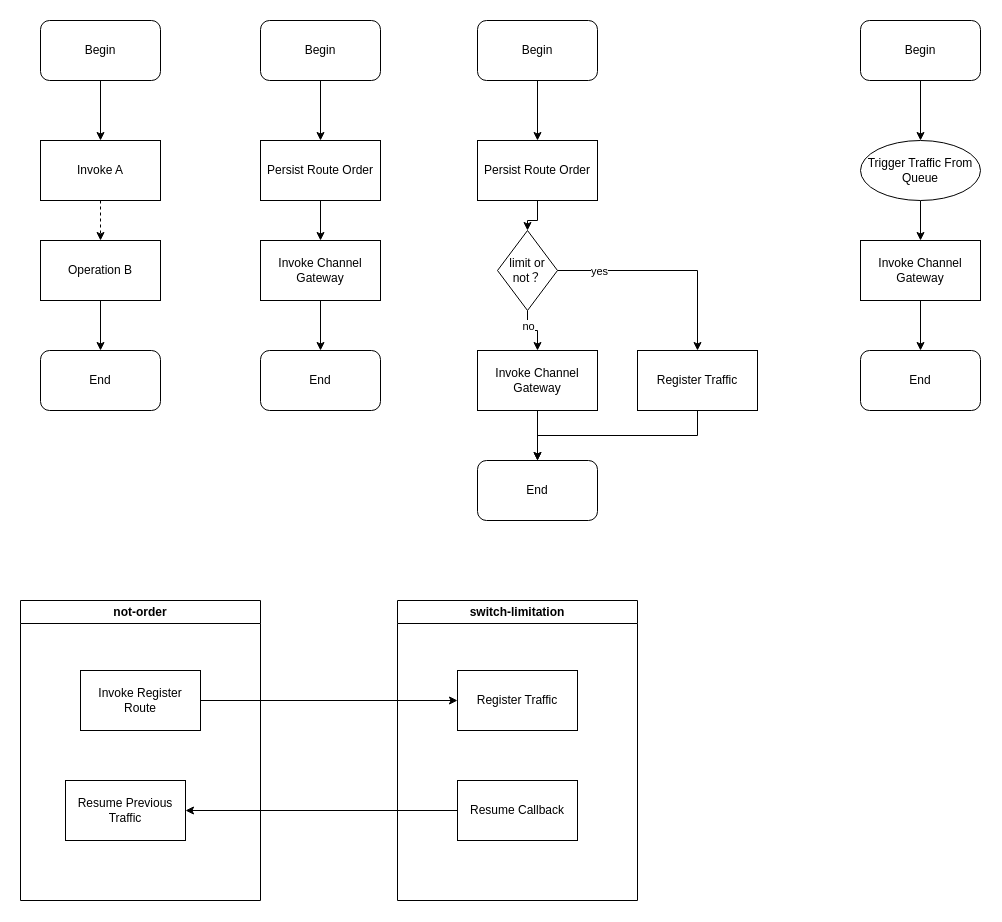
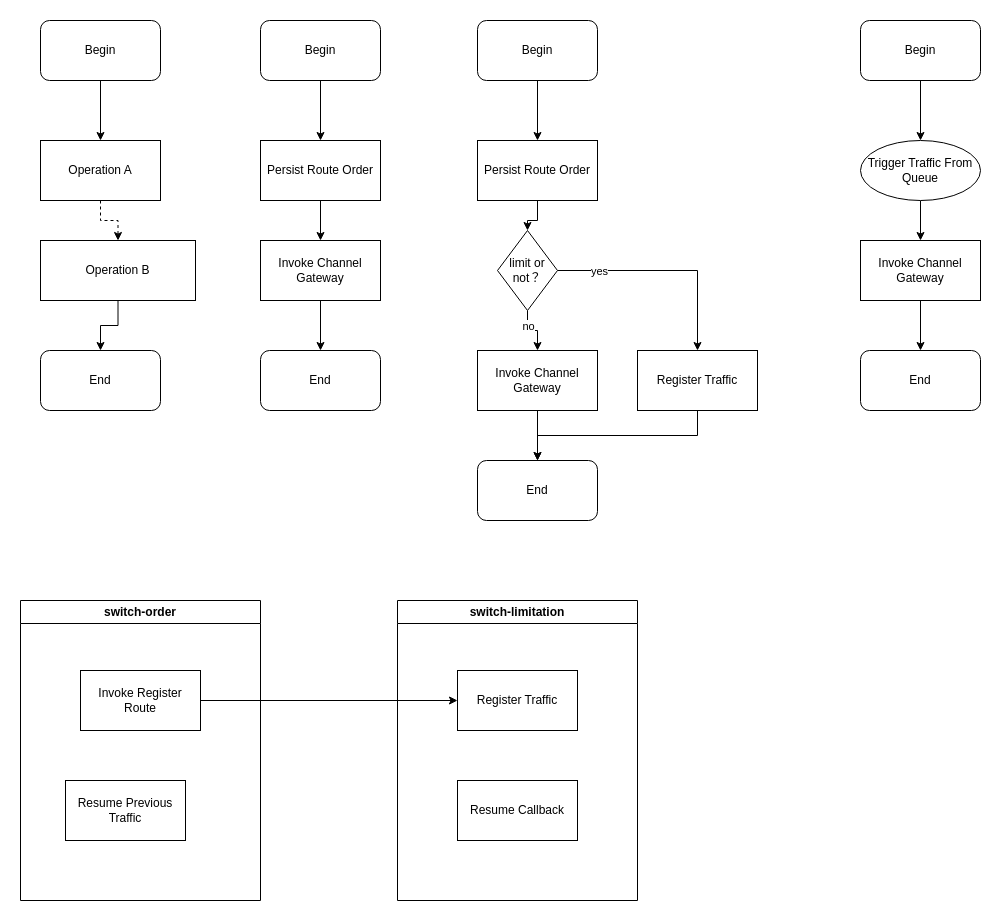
node "Invoke A": label "Invoke A" -> "Operation A"
node "Operation B": size 120x60 -> 155x60
node "not-order": label "not-order" -> "switch-order"
edge "Resume Callback" -> "Resume Previous Traffic": removed
